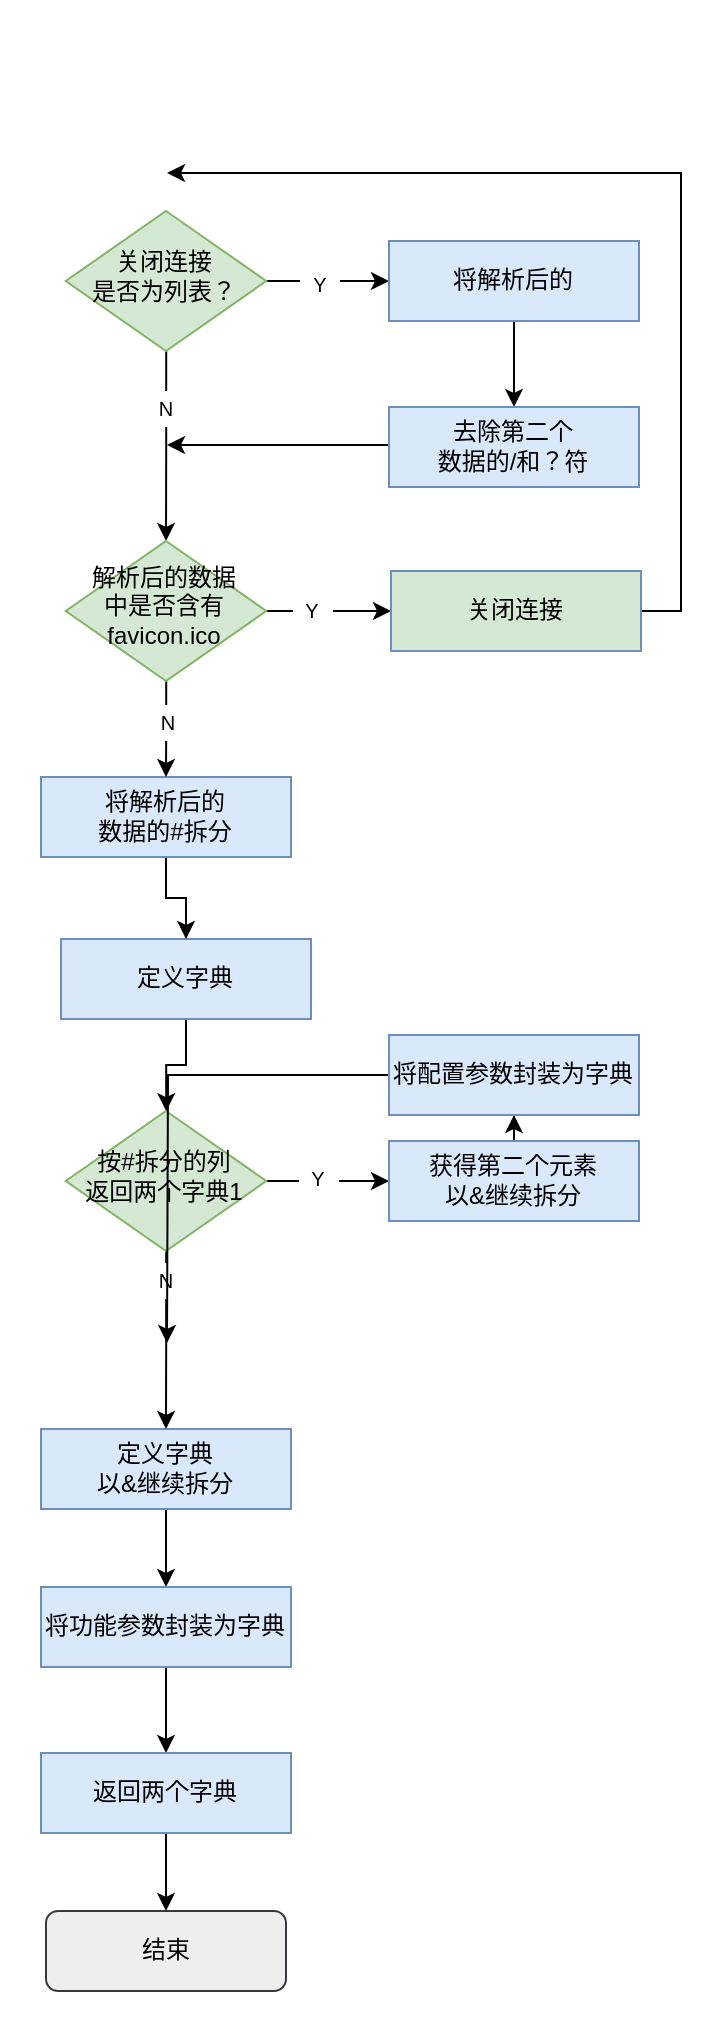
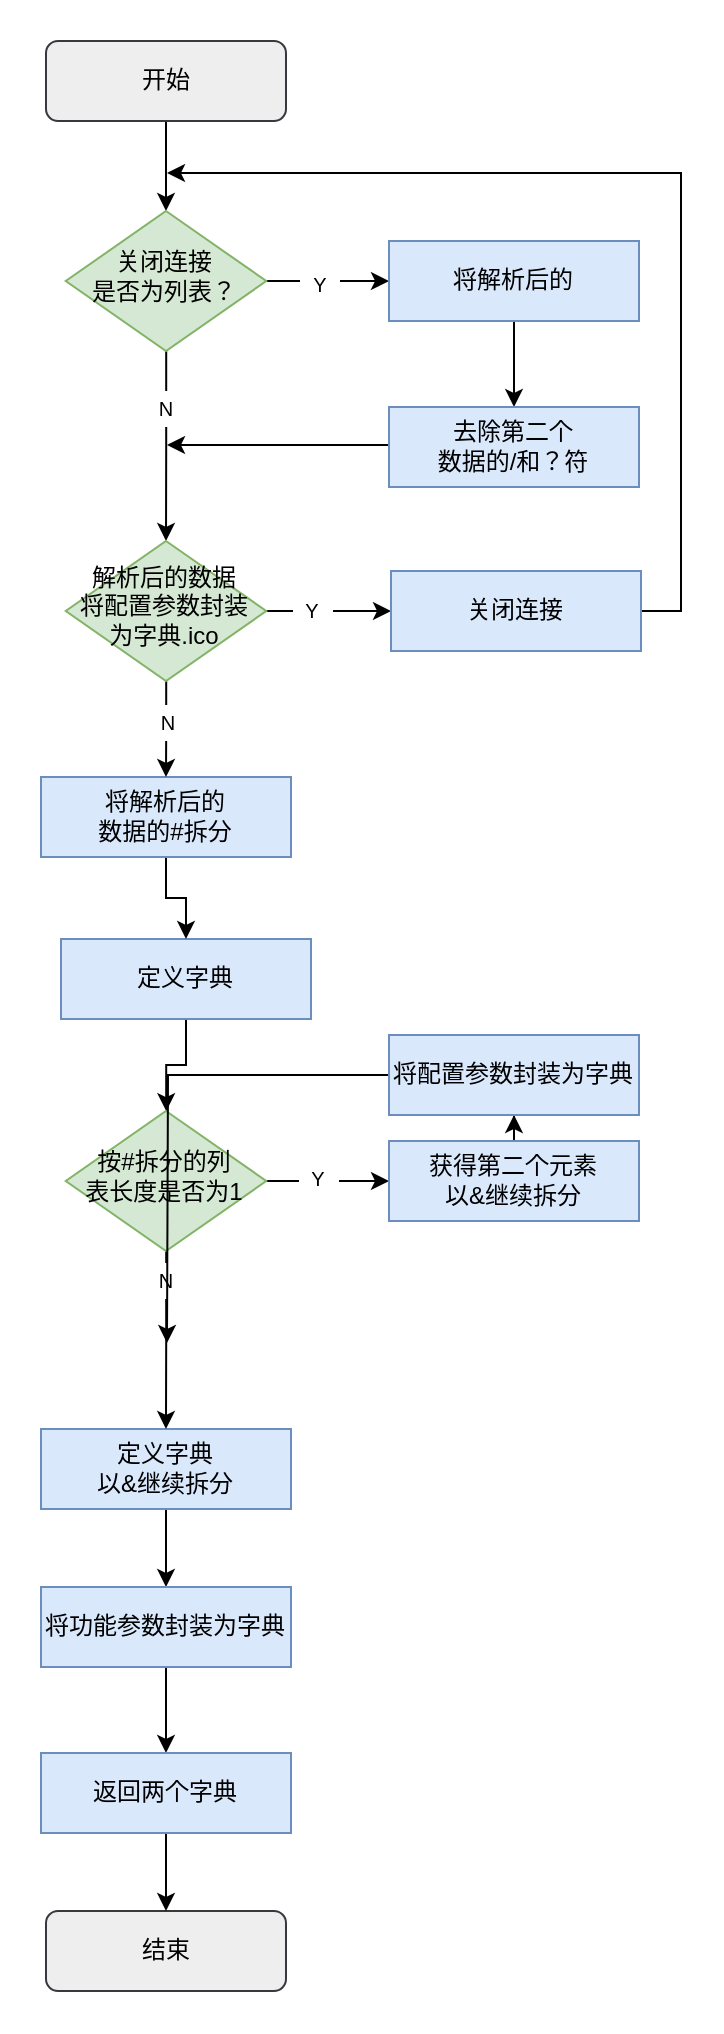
node "开始": added
edge "开始" -> "关闭连接 是否为列表？": added
node "解析后的数据 中是否含有favicon.ico": label "解析后的数据 中是否含有favicon.ico" -> "解析后的数据 将配置参数封装为字典.ico"
node "关闭连接": fillcolor #d5e8d4 -> #dae8fc
node "按#拆分的列 返回两个字典1": label "按#拆分的列 返回两个字典1" -> "按#拆分的列 表长度是否为1"
